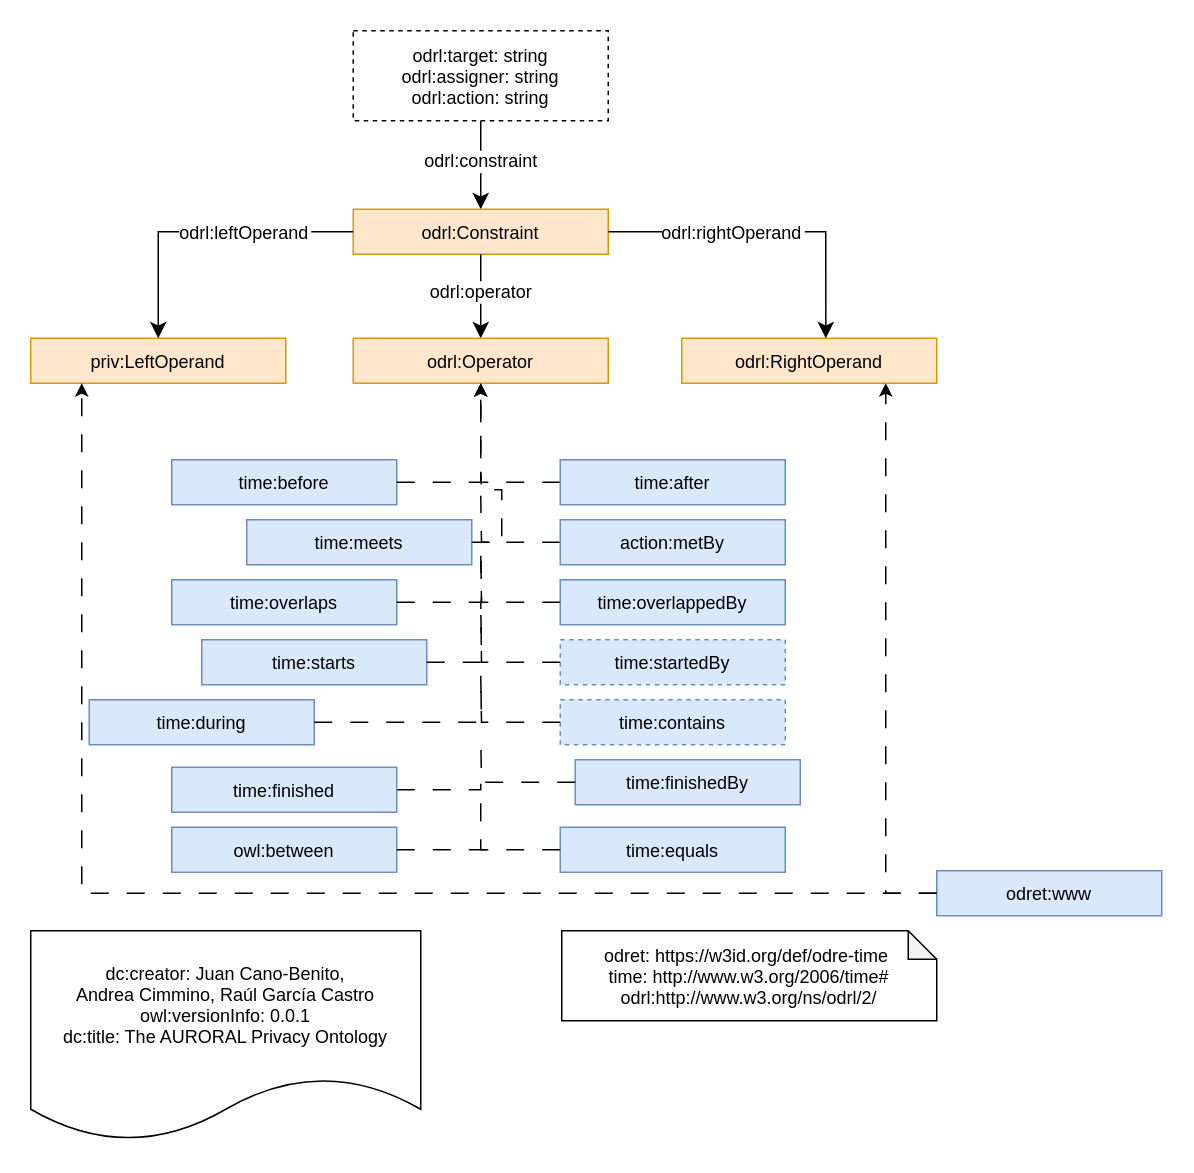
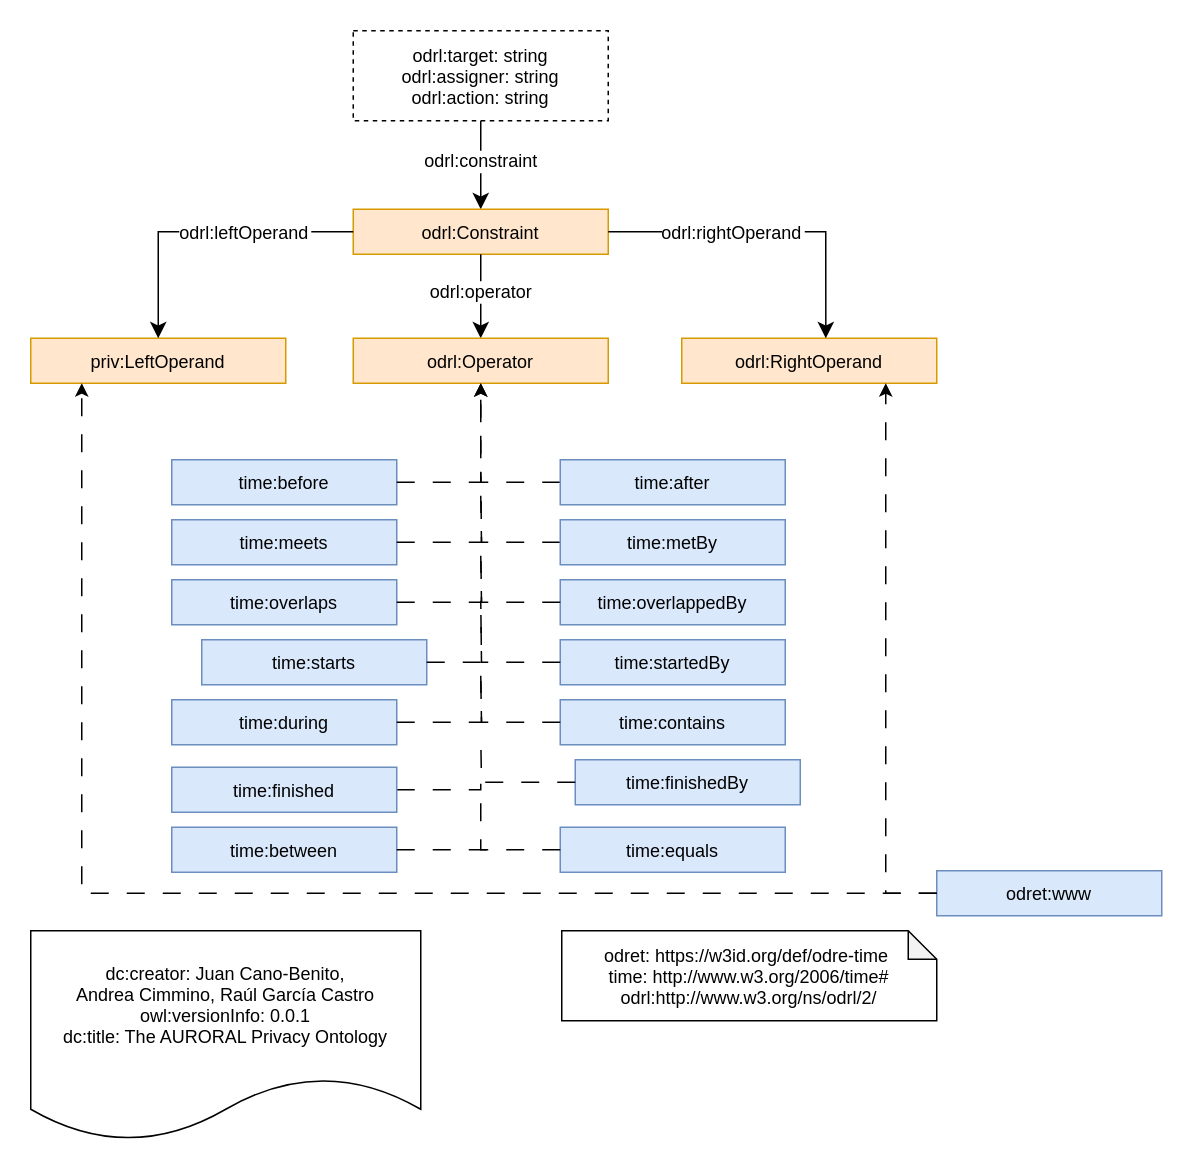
node "time:meets": moved (359, 542) -> (284, 542)
node "action:metBy": label "action:metBy" -> "time:metBy"
node "time:startedBy": style dashed -> solid
node "time:during": moved (202, 722) -> (284, 722)
node "time:contains": style dashed -> solid
node "owl:between": label "owl:between" -> "time:between"
